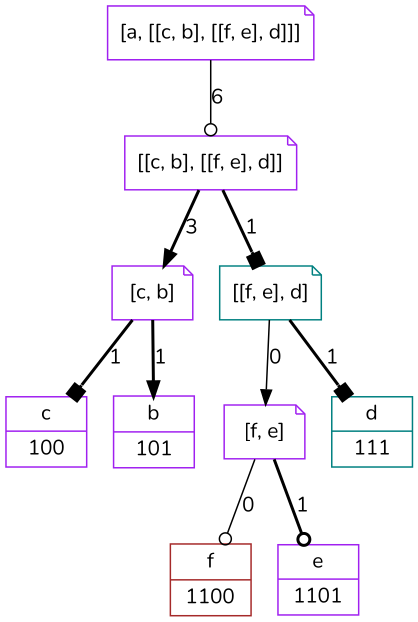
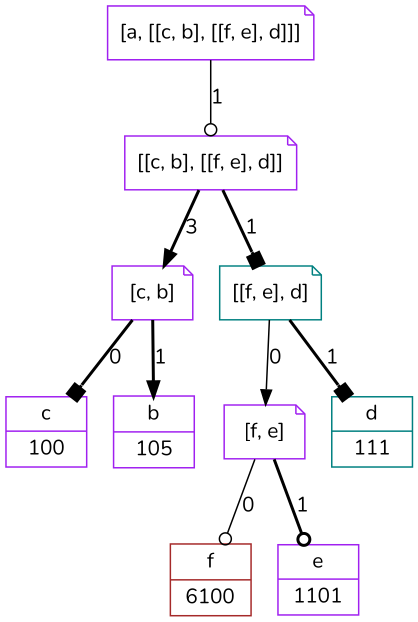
edge "[a, [[c, b], [[f, e], d]]]" -> "[[c, b], [[f, e], d]]": label "6" -> "1"
edge "[c, b]" -> "c": label "1" -> "0"
node "b": text "101" -> "105"
node "f": text "1100" -> "6100"
